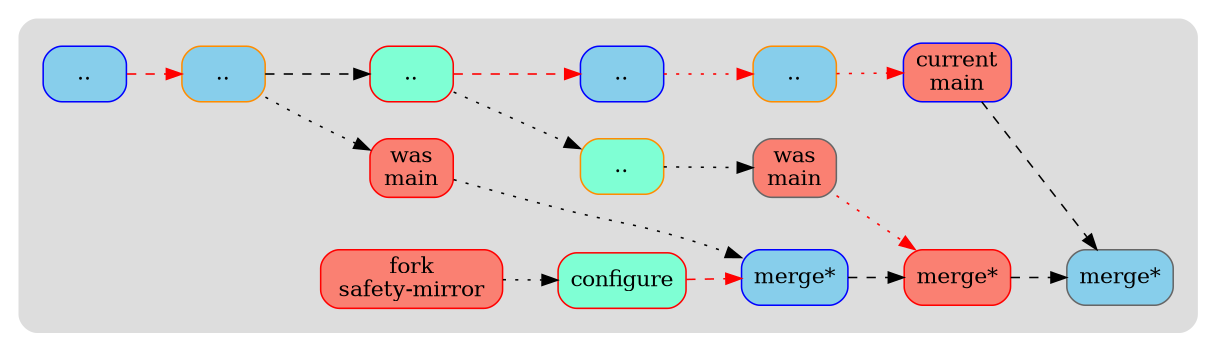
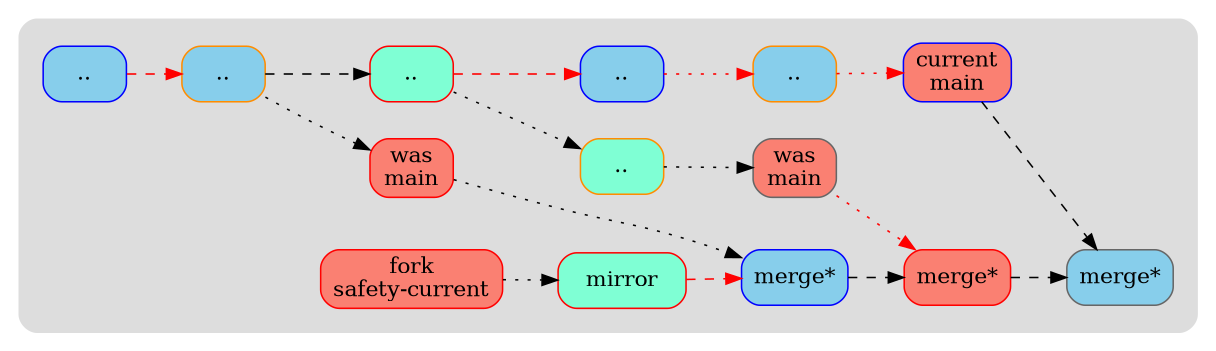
node "fork safety-mirror": label "fork safety-mirror" -> "fork safety-current"
node "configure": label "configure" -> "mirror"
